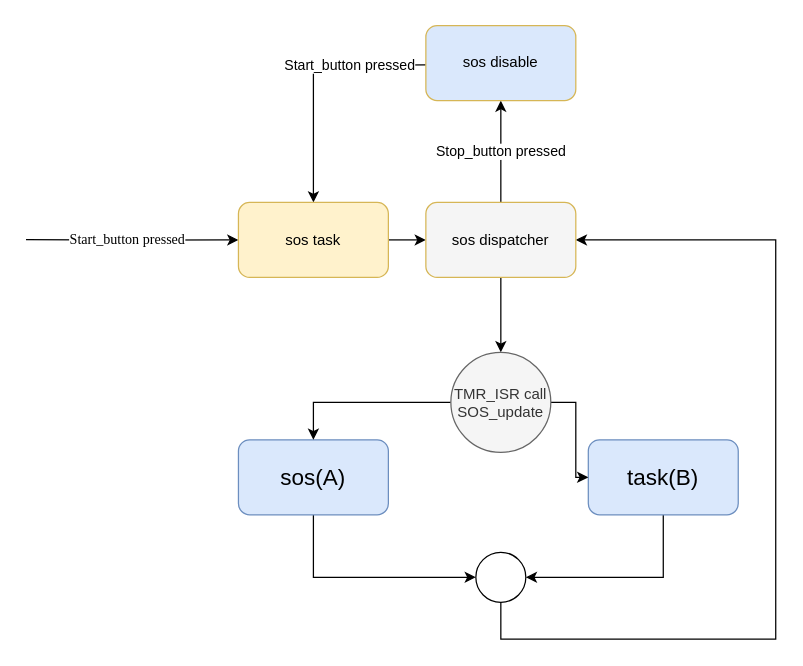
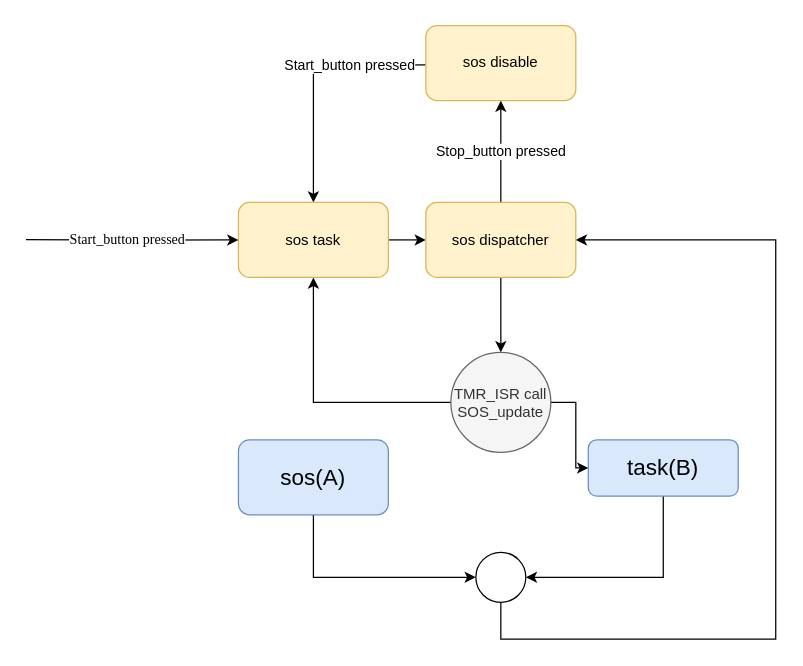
node "sos disable": fillcolor #dae8fc -> #fff2cc
node "sos dispatcher": fillcolor #f5f5f5 -> #fff2cc
edge "TMR_ISR call SOS_update" -> "sos(A)": now "TMR_ISR call SOS_update" -> "sos task"
node "task(B)": size 150x75 -> 150x56
